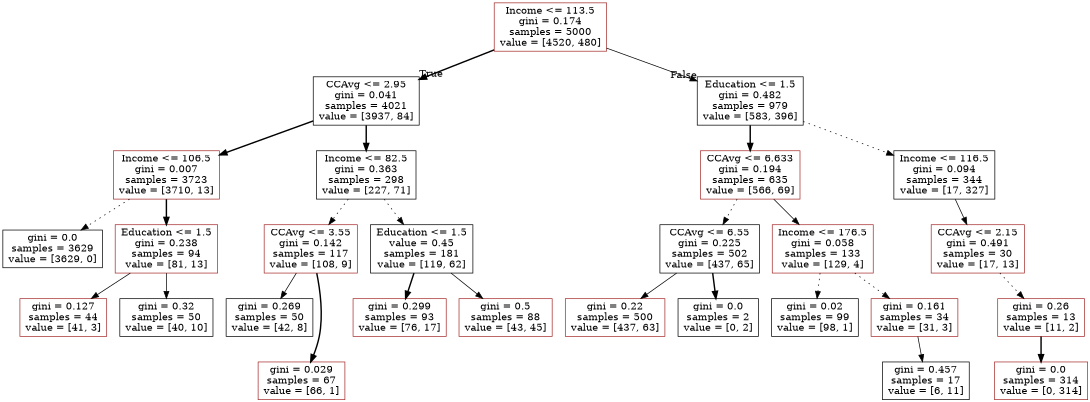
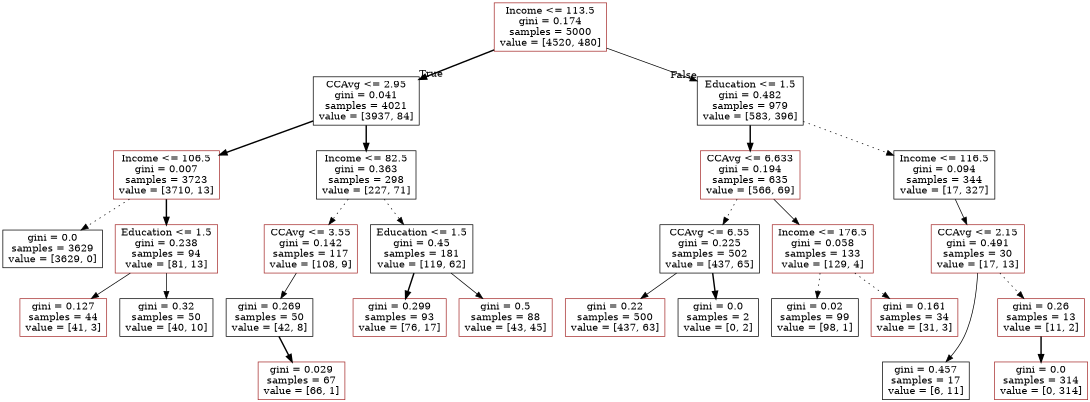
node "Education <= 1.5 value = 0.45 samples = 181 value = [119, 62]": label "Education <= 1.5 value = 0.45 samples = 181 value = [119, 62]" -> "Education <= 1.5 gini = 0.45 samples = 181 value = [119, 62]"
edge "CCAvg <= 3.55 gini = 0.142 samples = 117 value = [108, 9]" -> "gini = 0.029 samples = 67 value = [66, 1]": now "gini = 0.269 samples = 50 value = [42, 8]" -> "gini = 0.029 samples = 67 value = [66, 1]"
edge "gini = 0.161 samples = 34 value = [31, 3]" -> "gini = 0.457 samples = 17 value = [6, 11]": now "CCAvg <= 2.15 gini = 0.491 samples = 30 value = [17, 13]" -> "gini = 0.457 samples = 17 value = [6, 11]"
